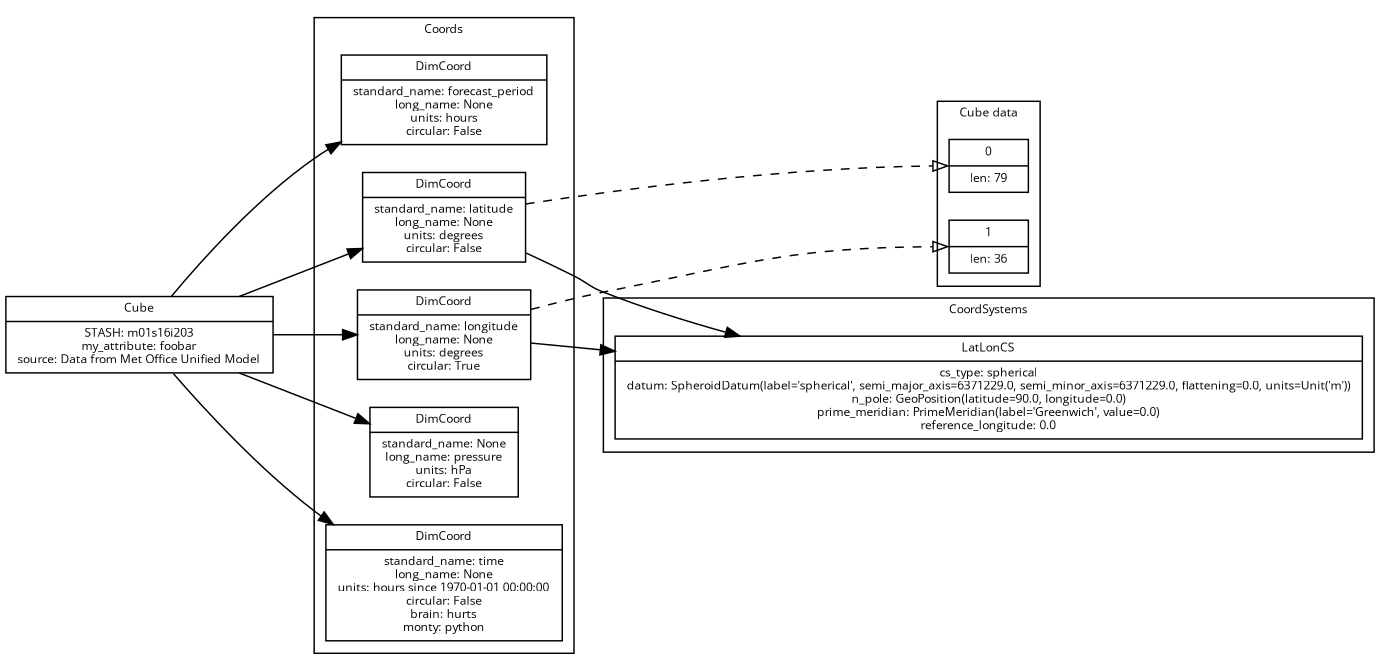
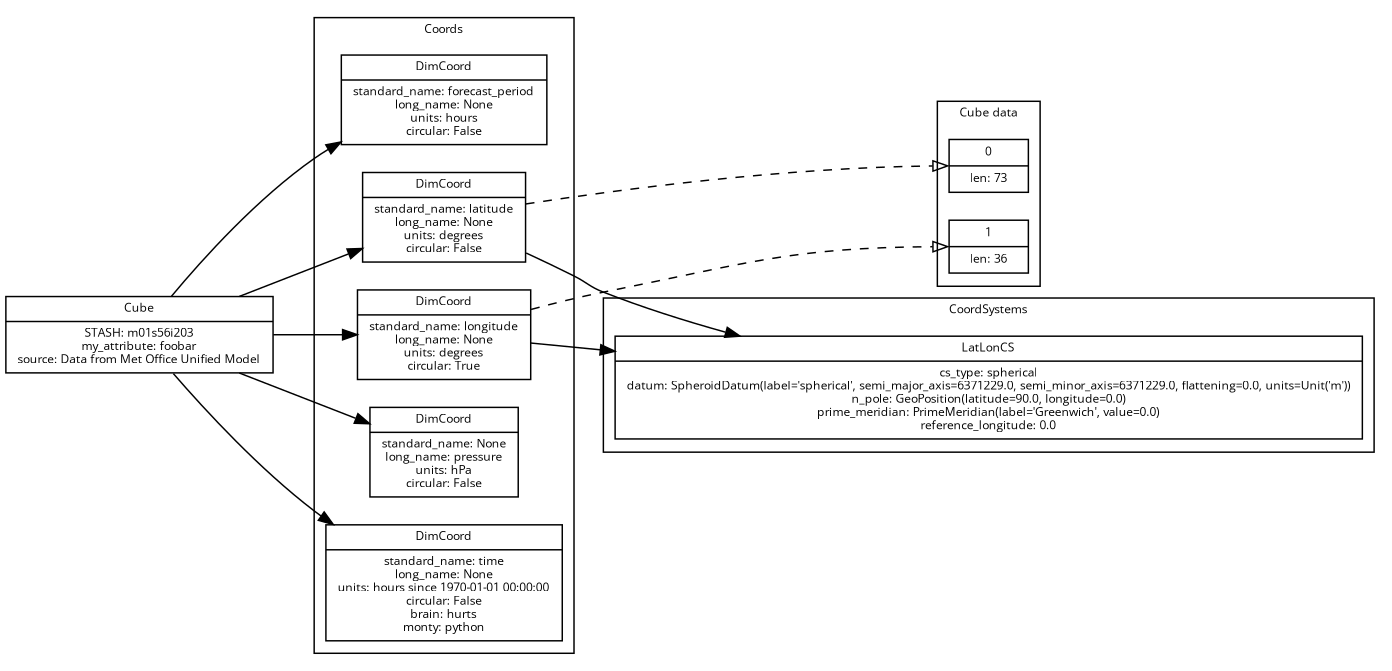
node "0": text "len: 79" -> "len: 73"
node "Cube": text "STASH: m01s16i203" -> "STASH: m01s56i203"
